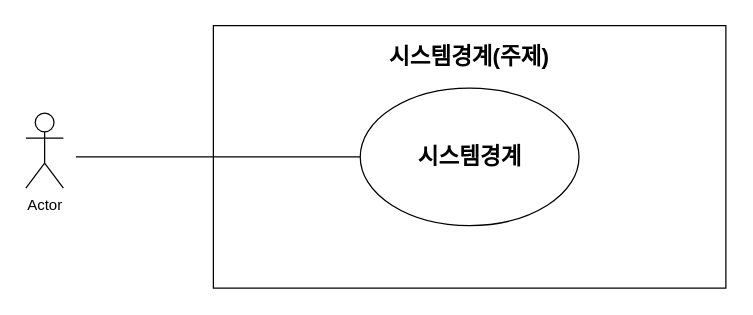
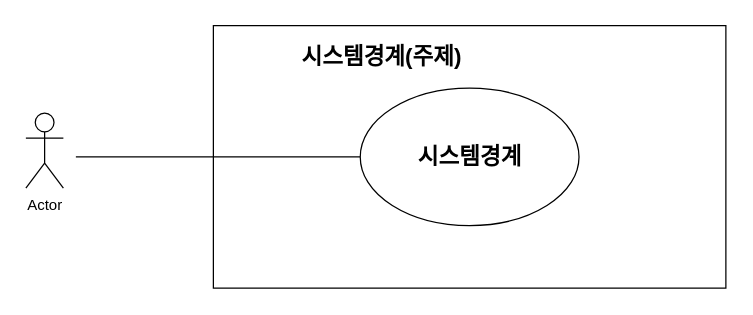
node "시스템경계(주제)": moved (469, 57) -> (382, 57)
